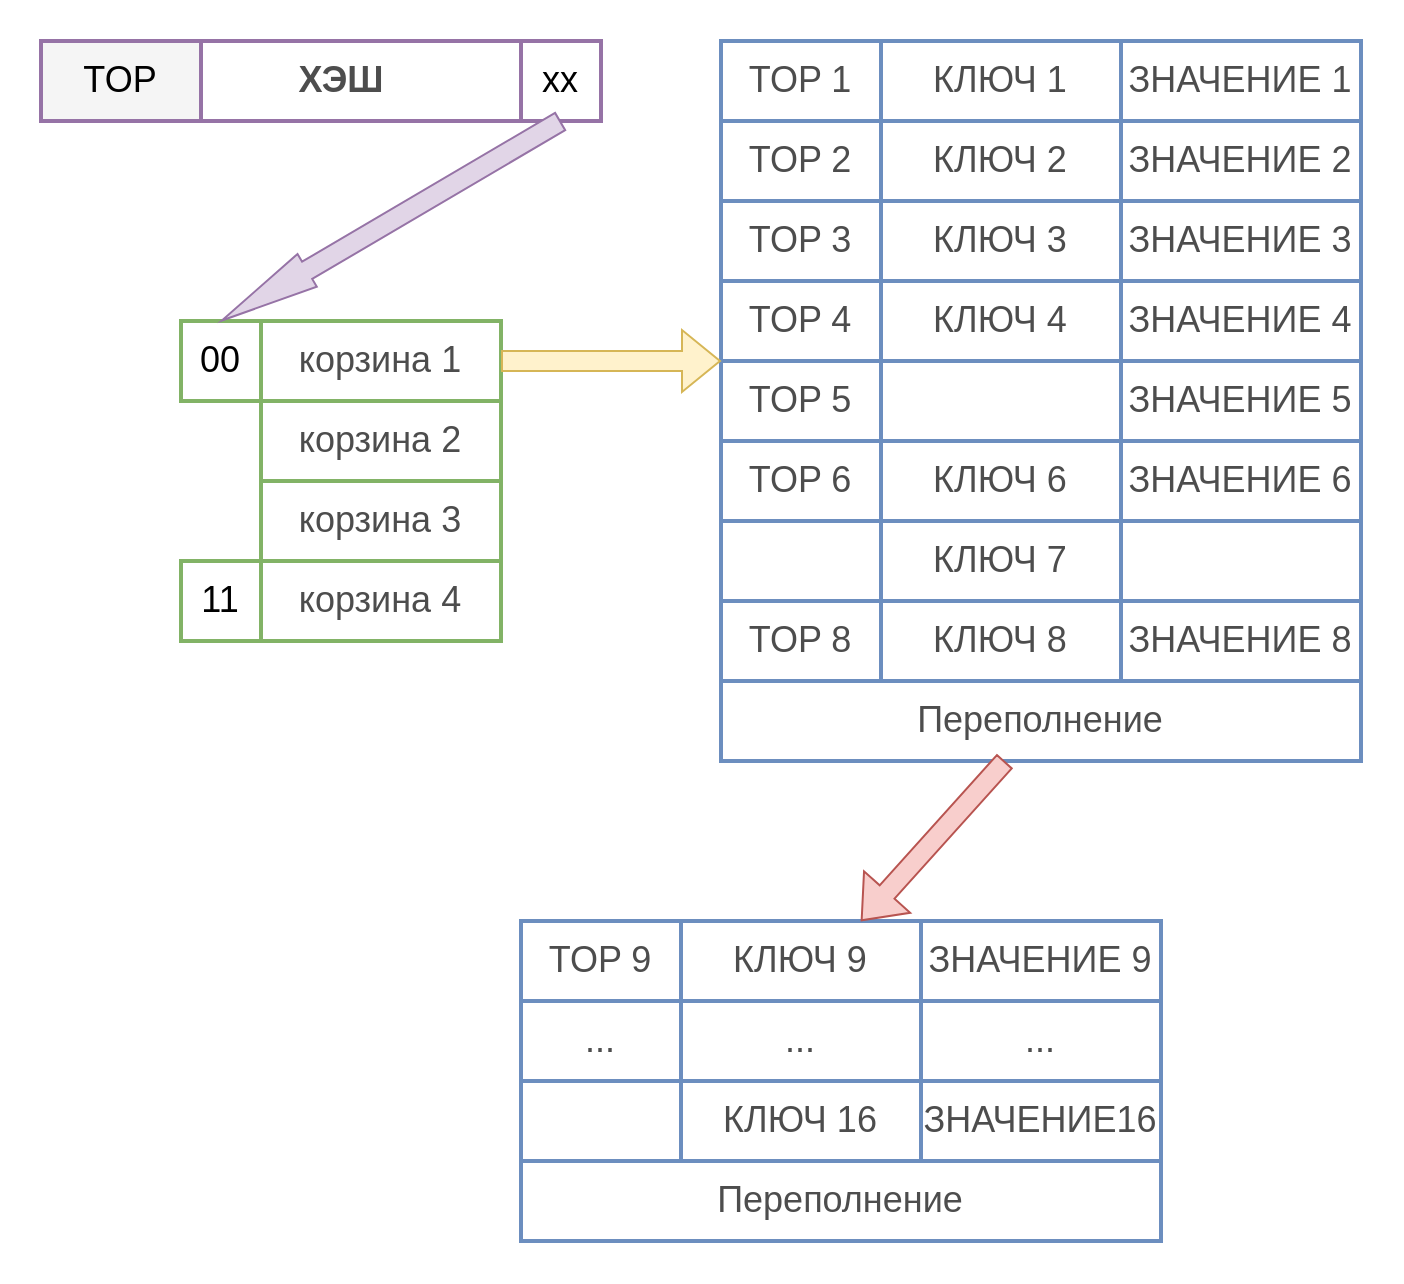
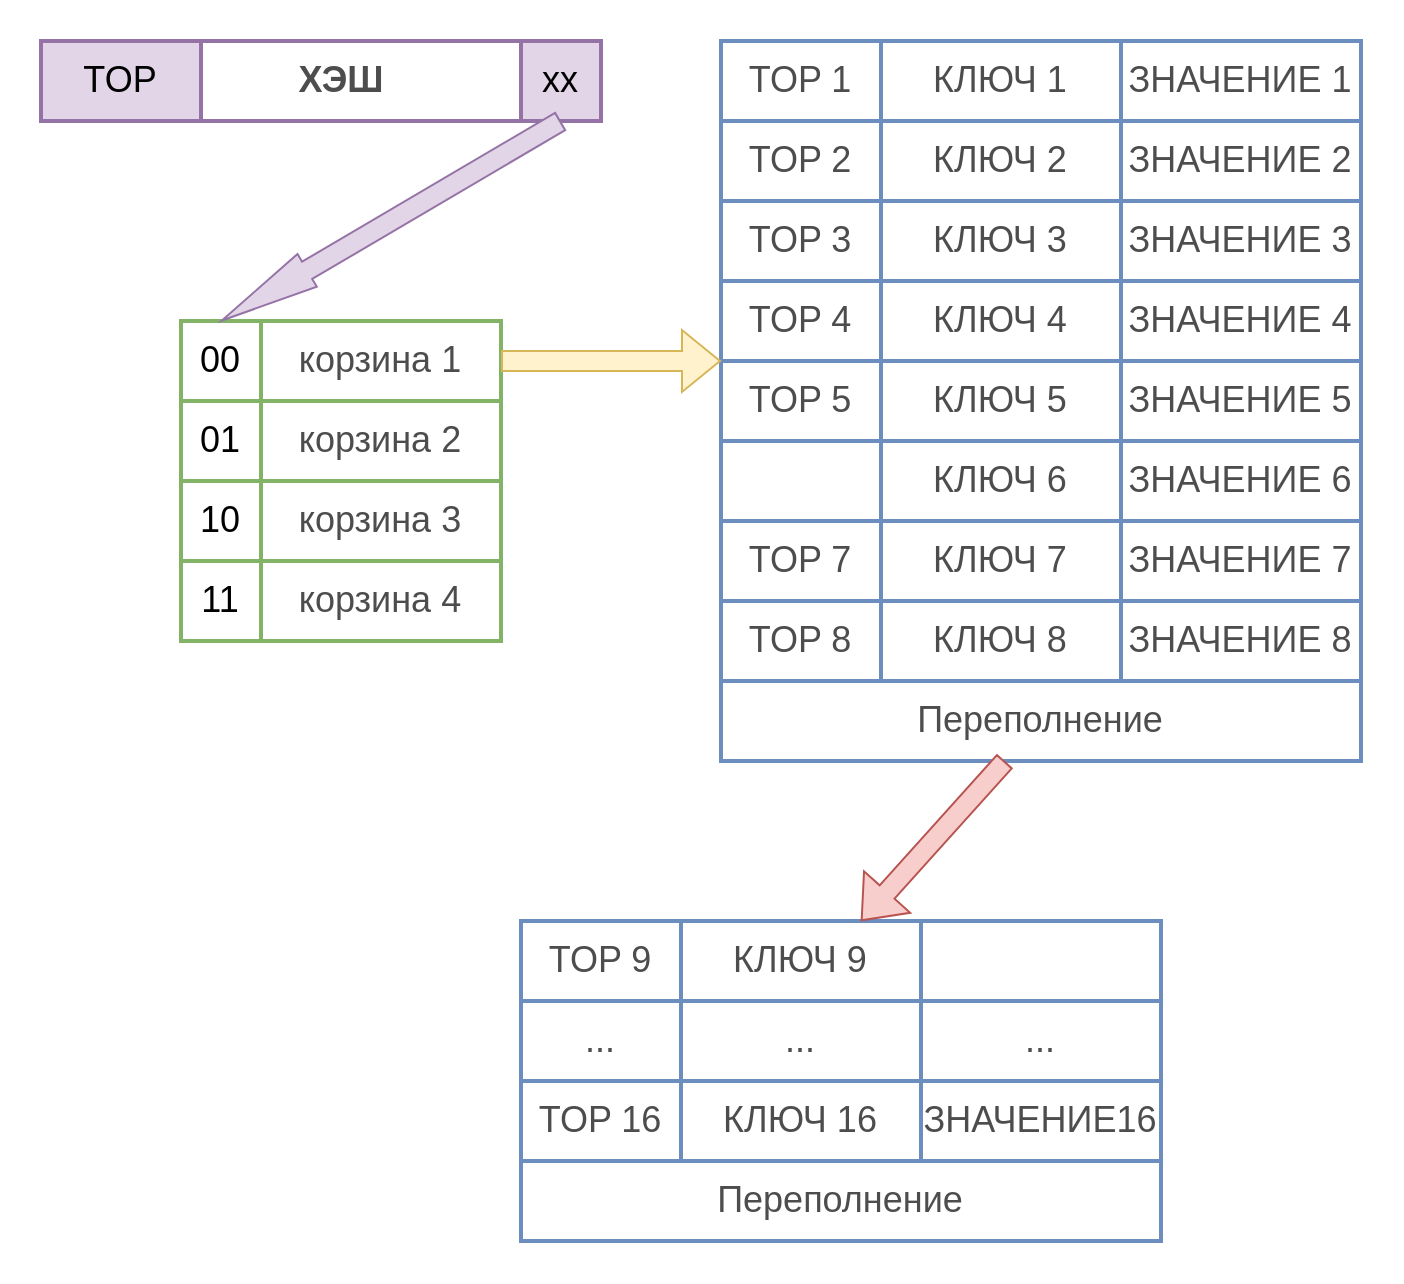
node "TOP": fillcolor #f5f5f5 -> #e1d5e7
node "xx": fillcolor #ffffff -> #e1d5e7
node "КЛЮЧ 5": added
node "01": added
node "TOP 6": removed
node "10": added
node "TOP 7": added
node "ЗНАЧЕНИЕ 7": added
node "ЗНАЧЕНИЕ 9": removed
node "TOP 16": added
